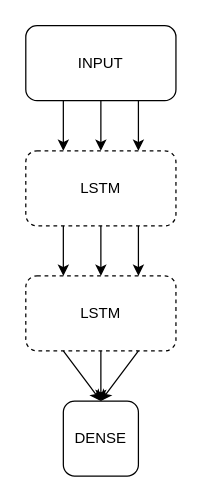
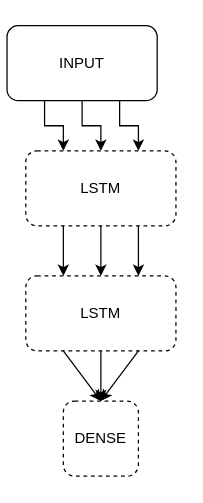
node "INPUT": moved (101, 63) -> (82, 63)
node "DENSE": style solid -> dashed
